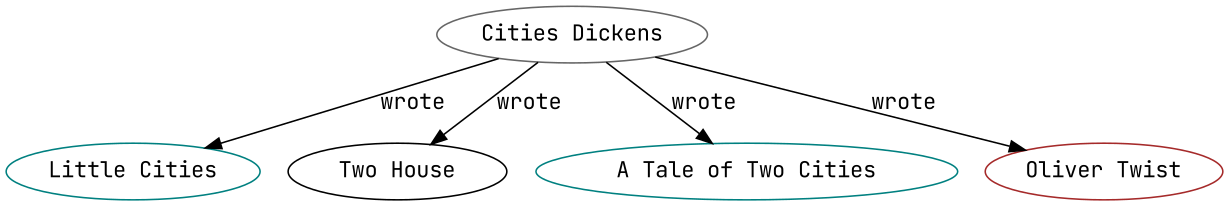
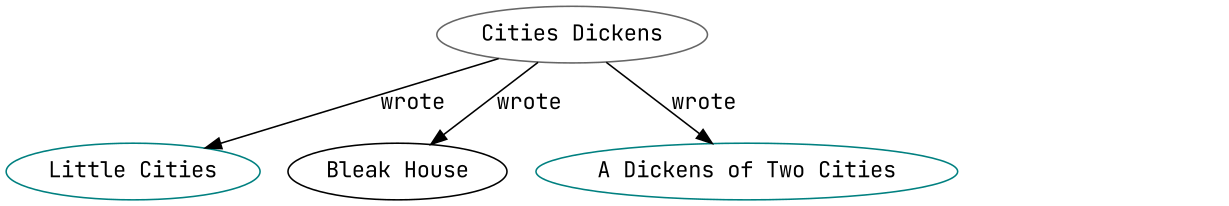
node "Two House": label "Two House" -> "Bleak House"
node "A Tale of Two Cities": label "A Tale of Two Cities" -> "A Dickens of Two Cities"
node "Oliver Twist": removed
